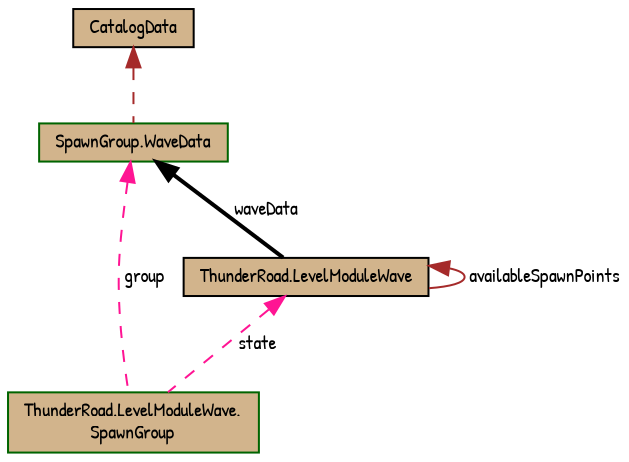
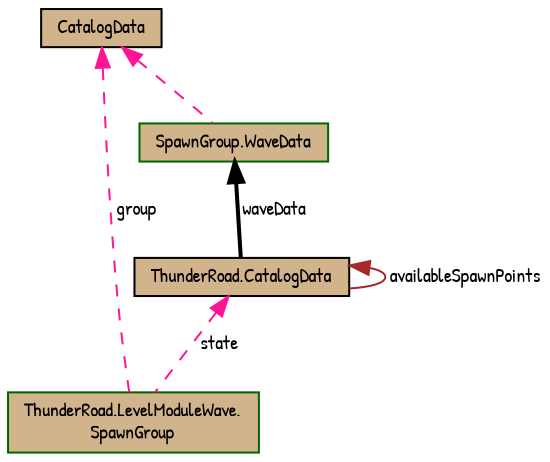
edge "SpawnGroup.WaveData" -> "CatalogData": color brown -> deeppink
node "ThunderRoad.LevelModuleWave": label "ThunderRoad.LevelModuleWave" -> "ThunderRoad.CatalogData"
edge "ThunderRoad.LevelModuleWave. SpawnGroup" -> "SpawnGroup.WaveData": now "ThunderRoad.LevelModuleWave. SpawnGroup" -> "CatalogData"
